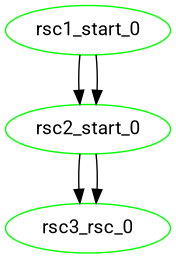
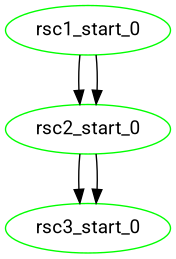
node "rsc3_rsc_0": label "rsc3_rsc_0" -> "rsc3_start_0"
